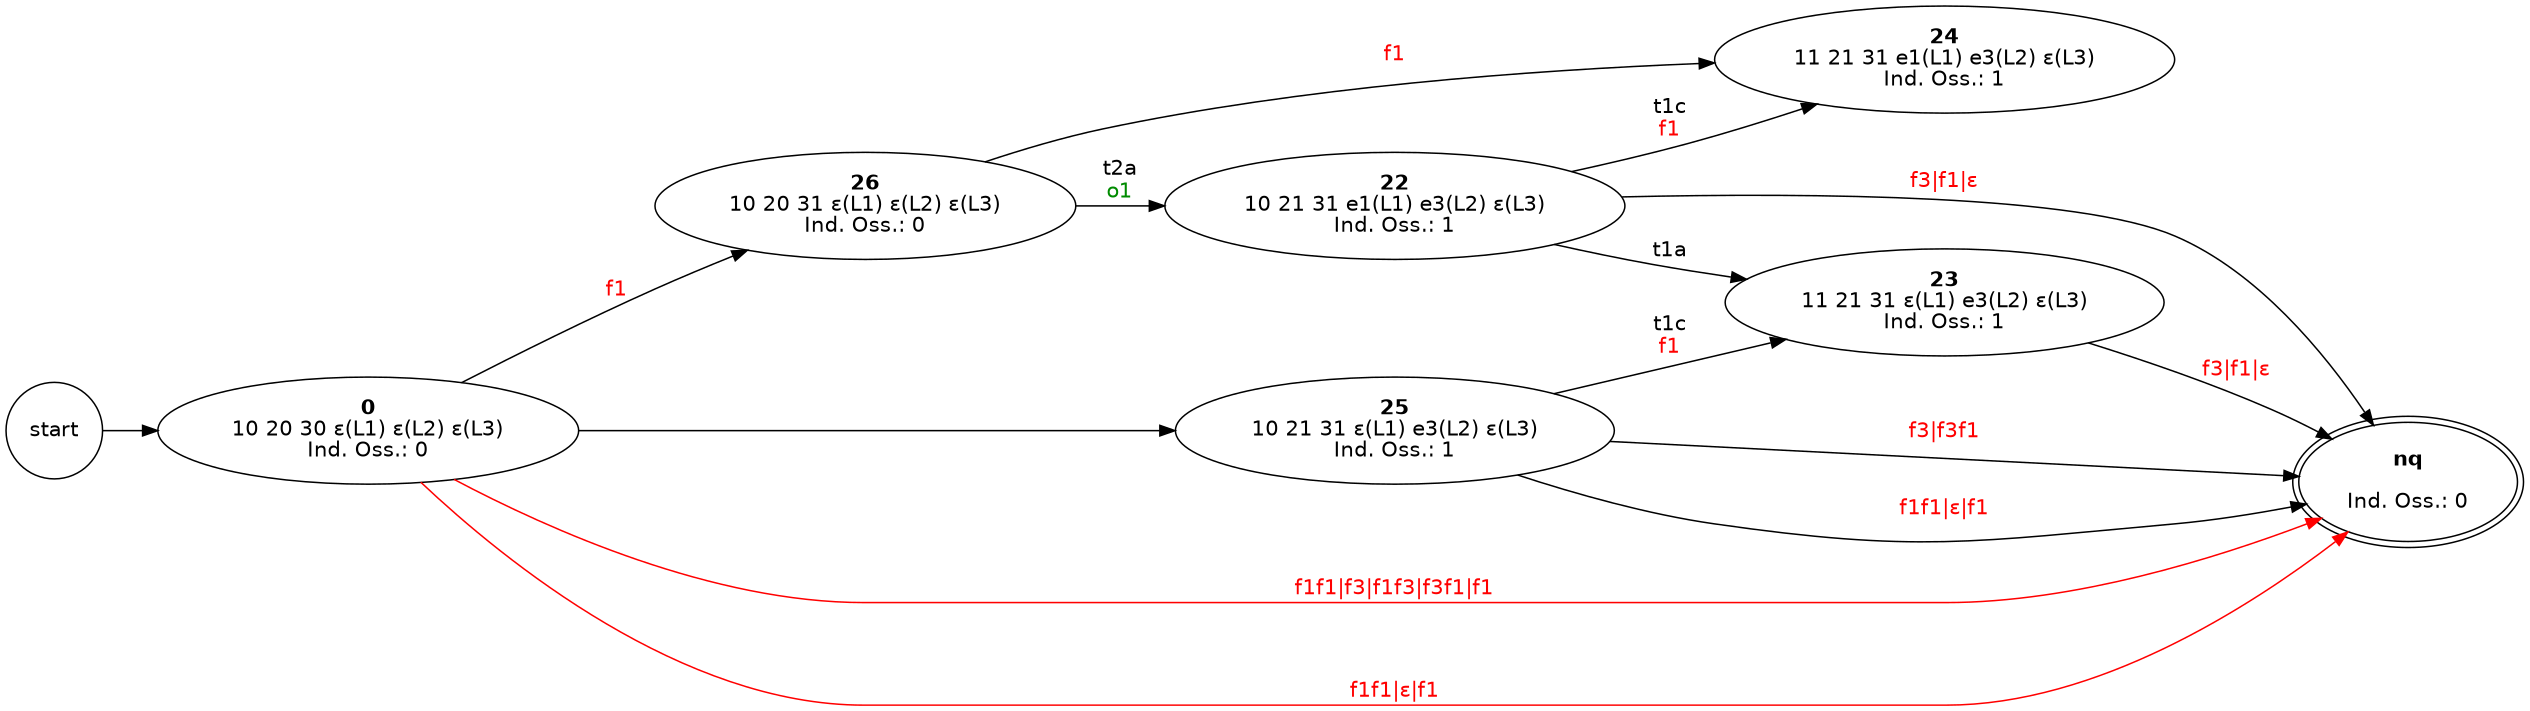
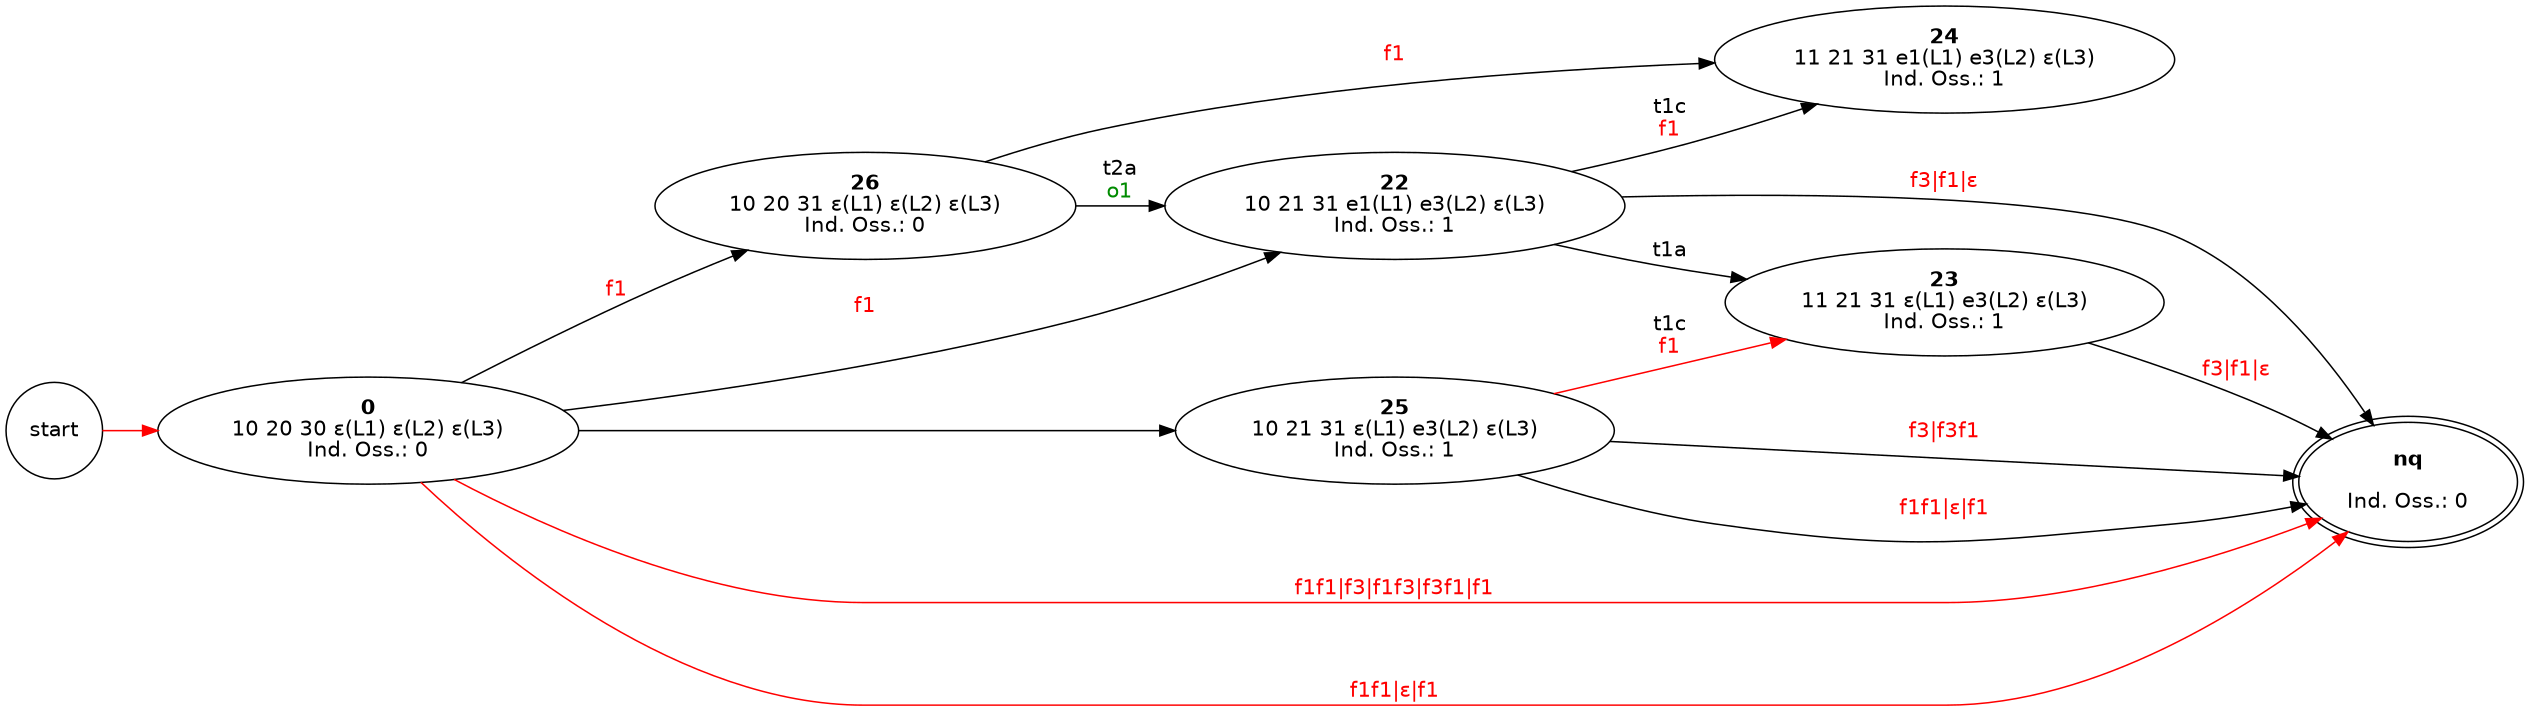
edge "0" -> "22": added, label "f1"
edge "25" -> "23": color black -> red
edge "start" -> "0": color black -> red
